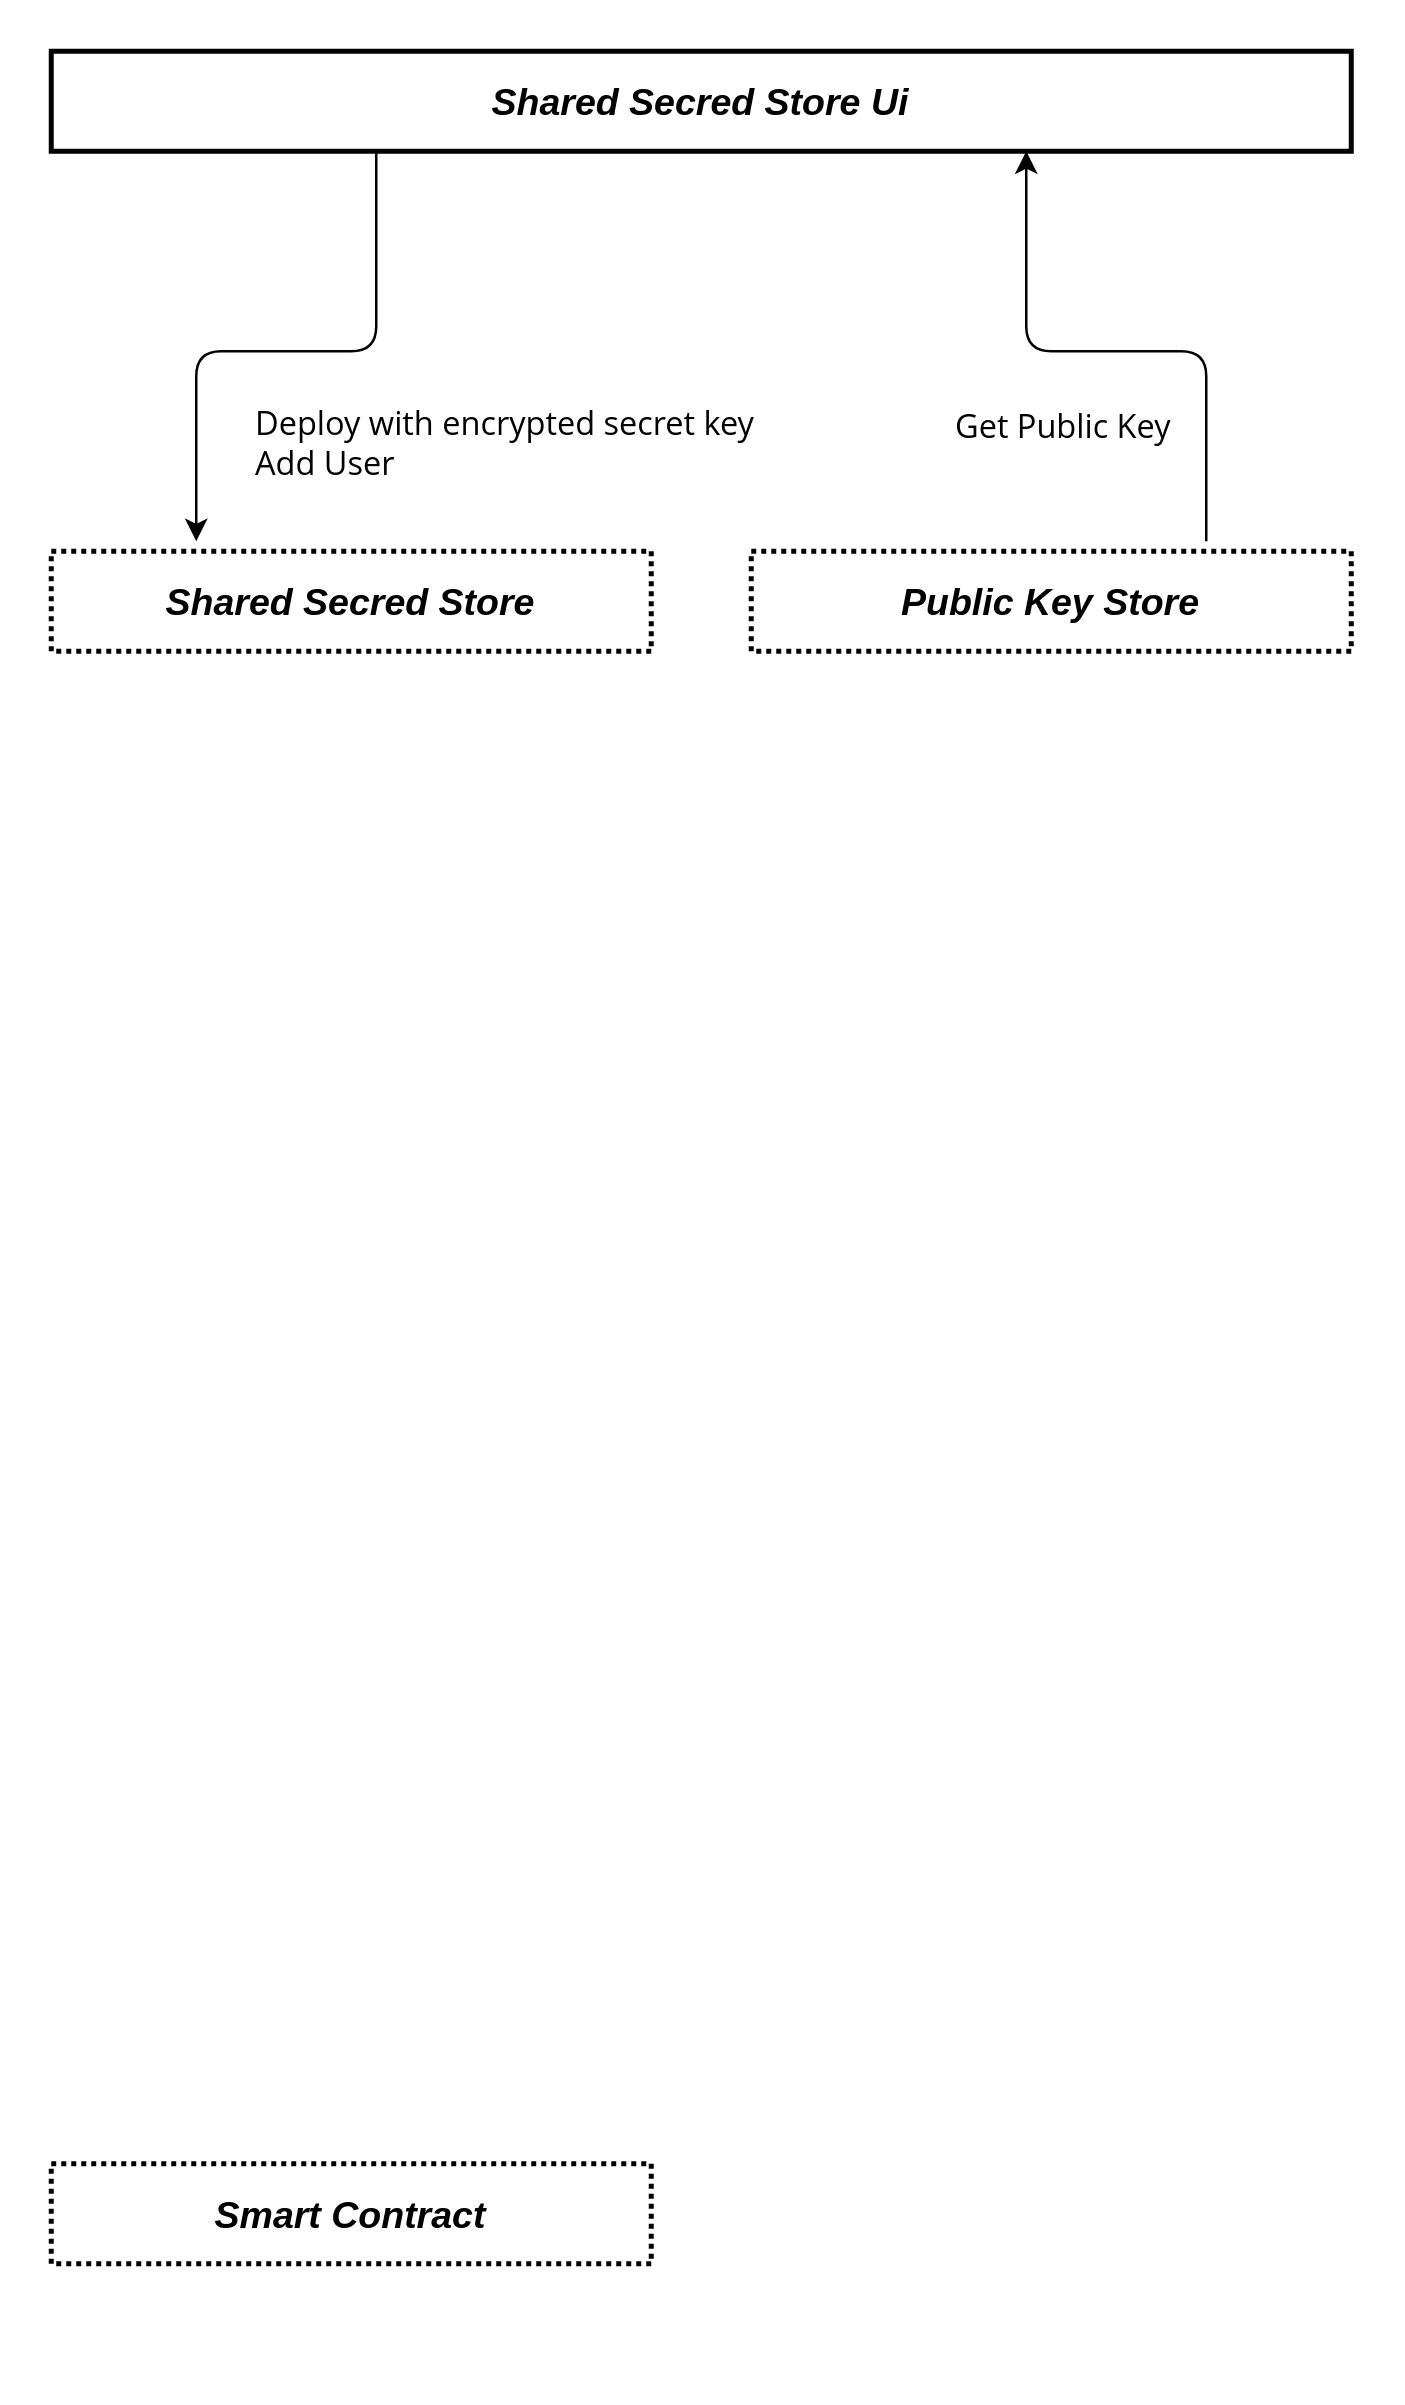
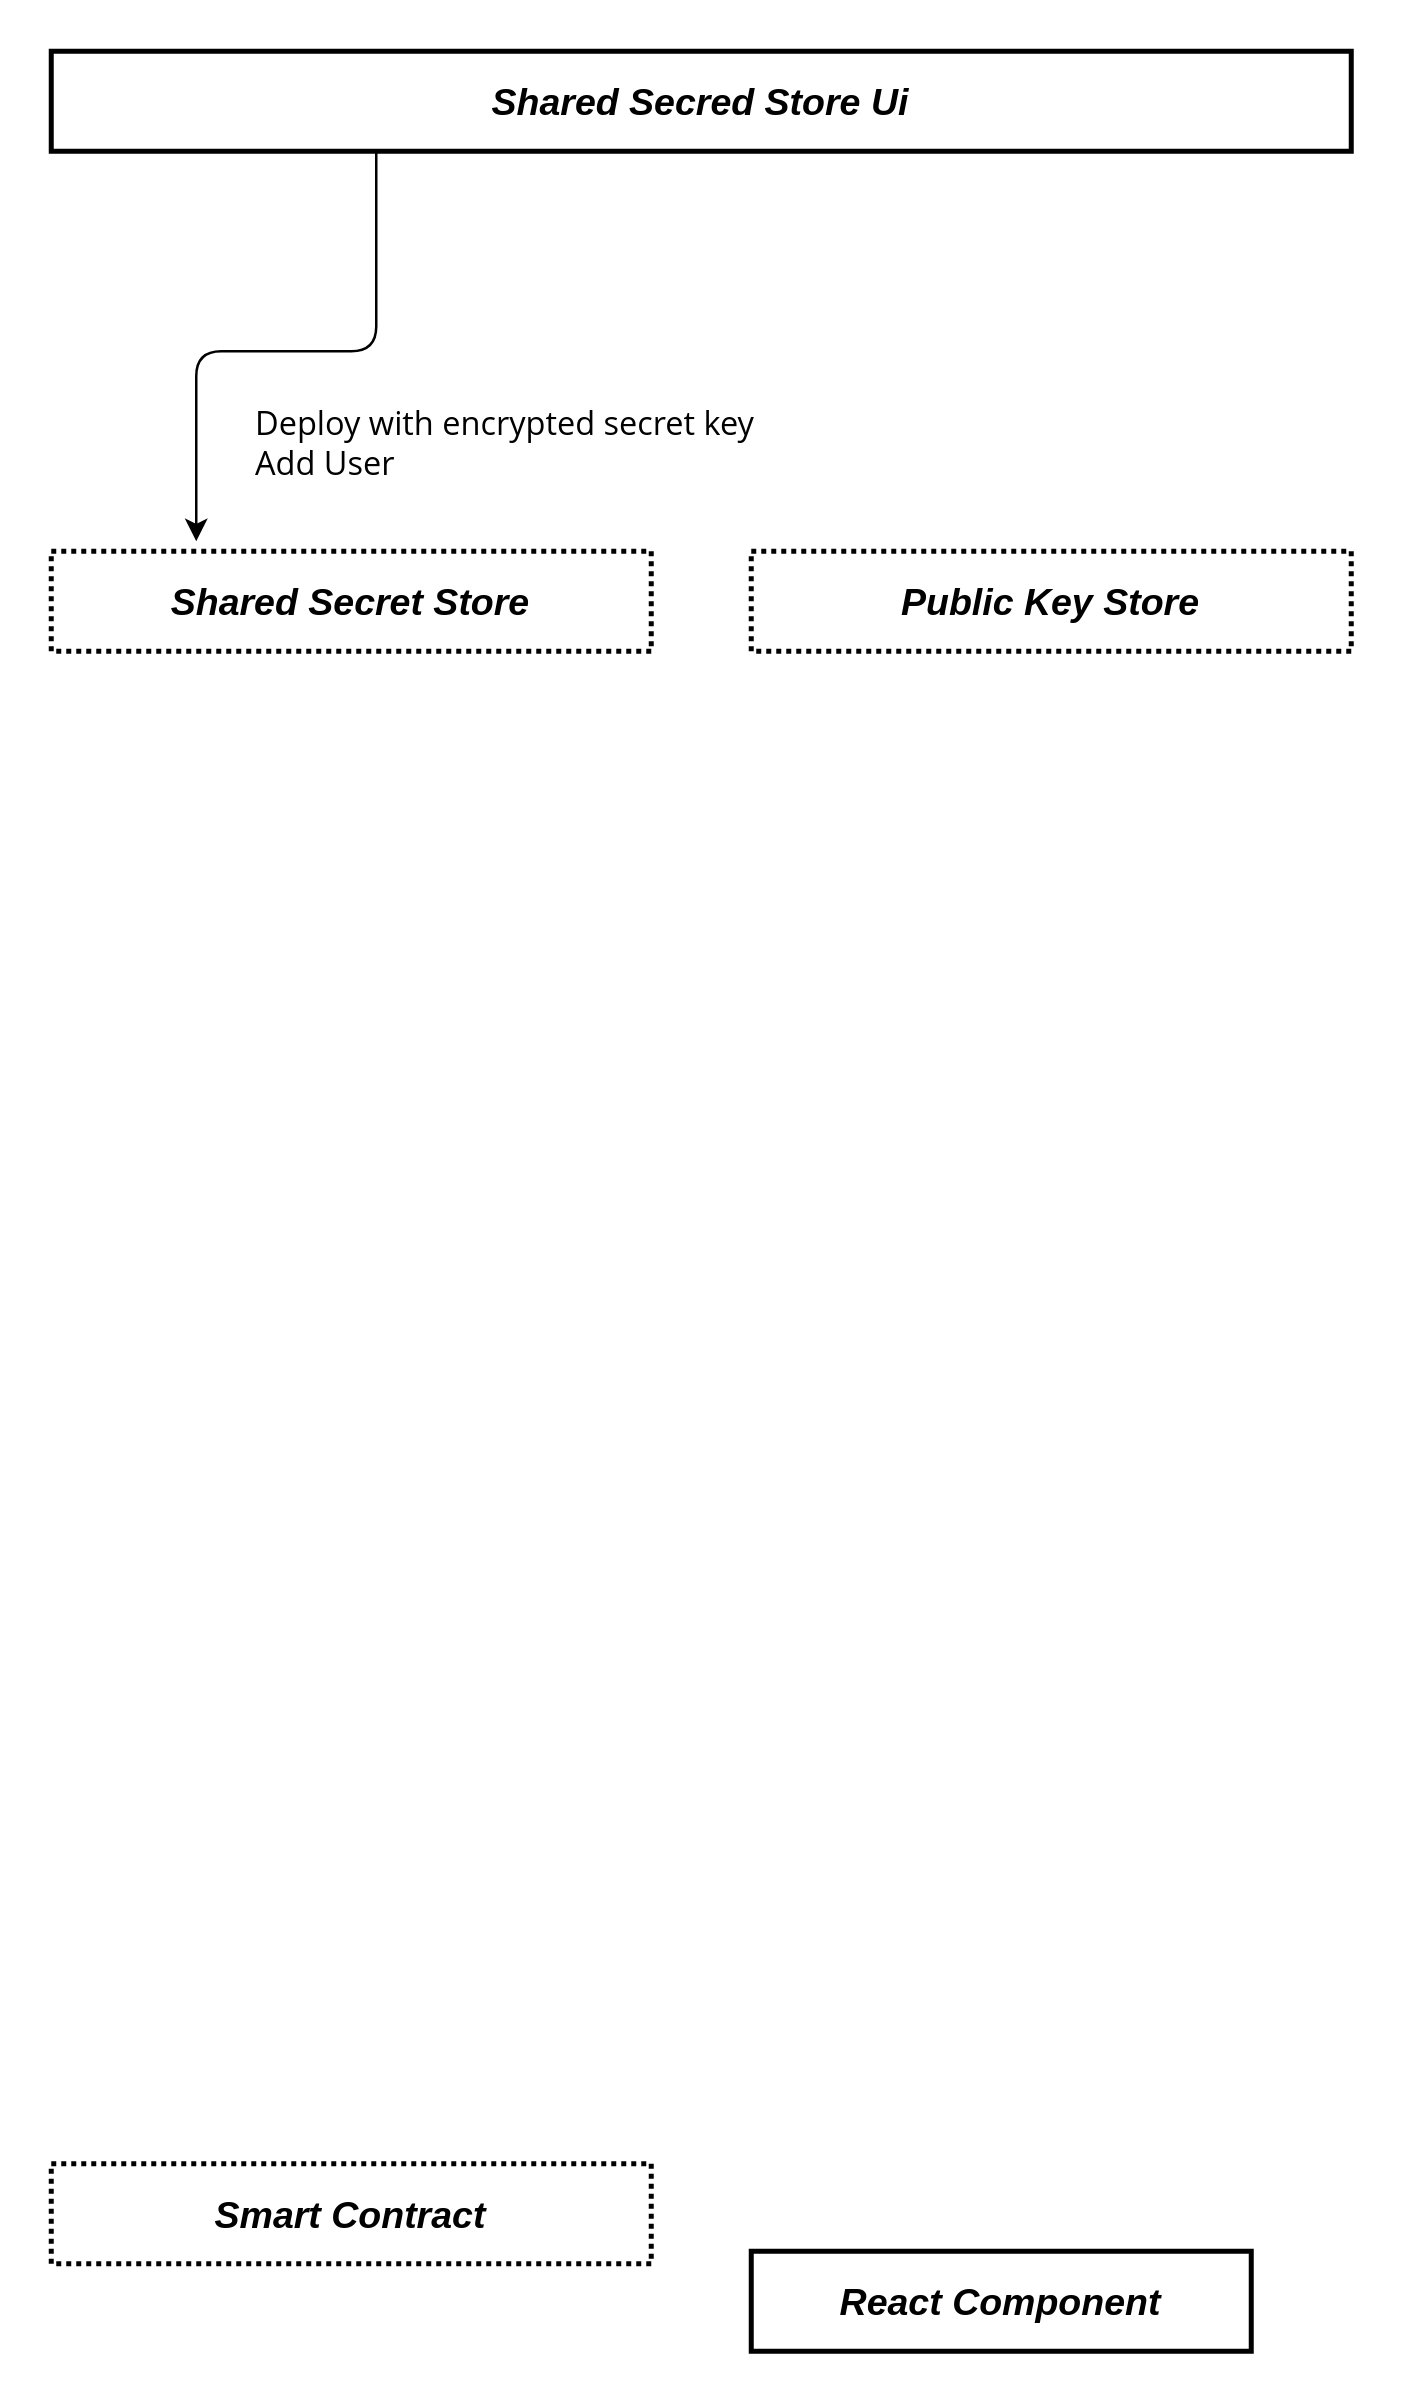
edge "Public Key Store" -> "Shared Secred Store Ui": removed, label "Get Public Key"
node "Shared Secred Store": label "Shared Secred Store" -> "Shared Secret Store"
node "React Component": added
